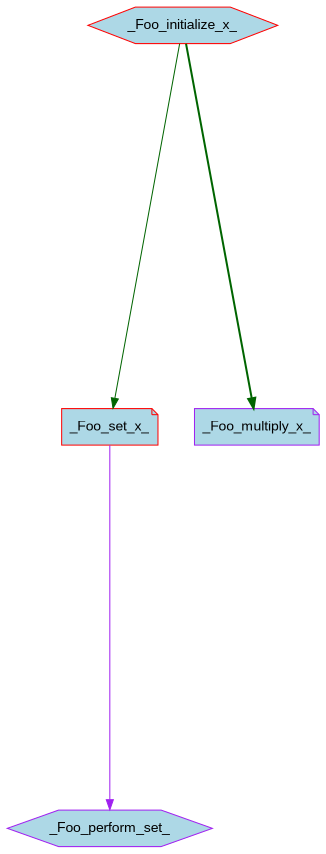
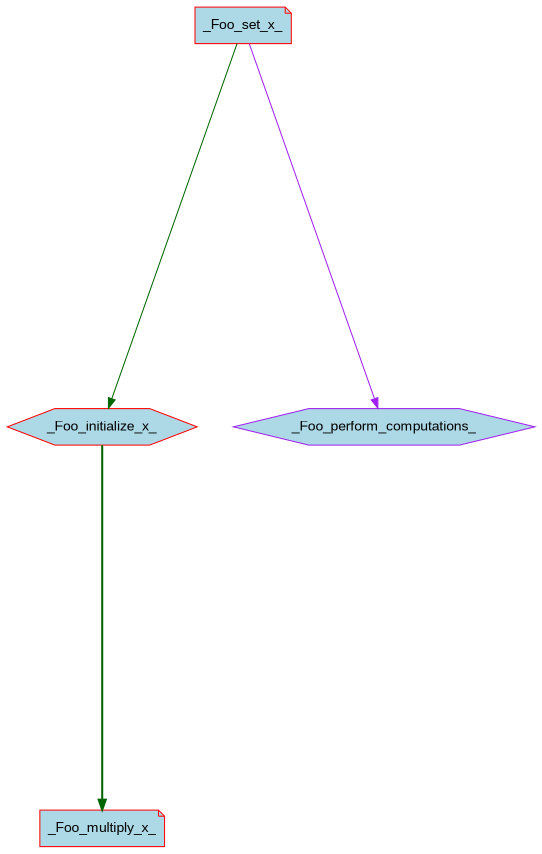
edge "_Foo_initialize_x_" -> "_Foo_set_x_": reversed
node "_Foo_multiply_x_": color purple -> red
node "_Foo_perform_set_": label "_Foo_perform_set_" -> "_Foo_perform_computations_"
